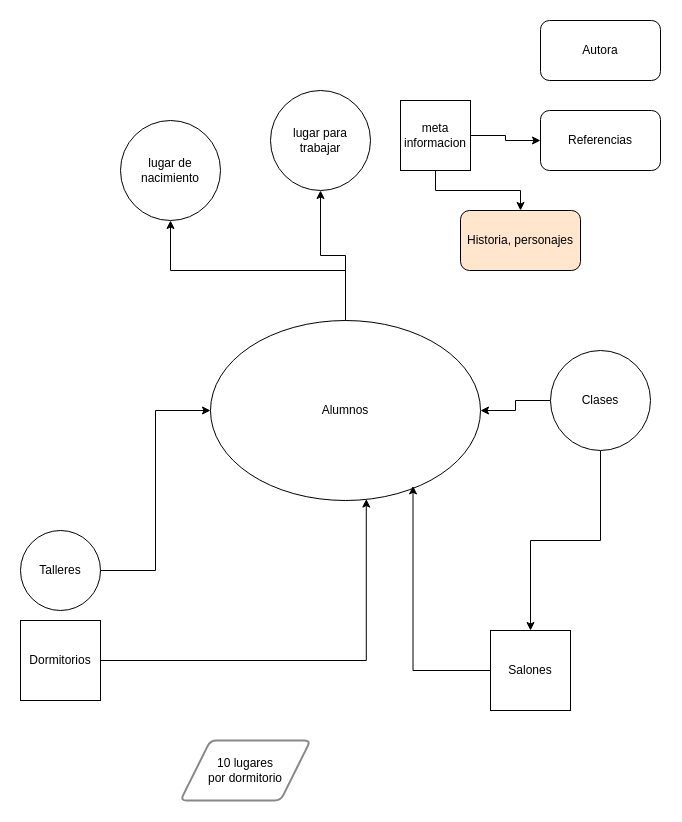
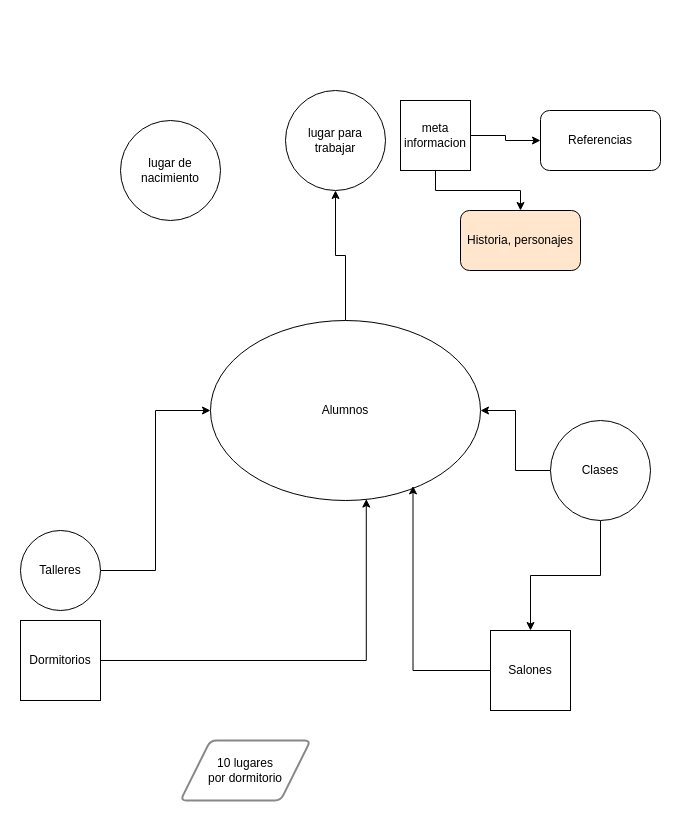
node "Autora": removed
node "lugar para trabajar": moved (321, 141) -> (336, 141)
edge "Alumnos" -> "lugar de nacimiento": removed
node "Clases": moved (601, 401) -> (601, 471)
